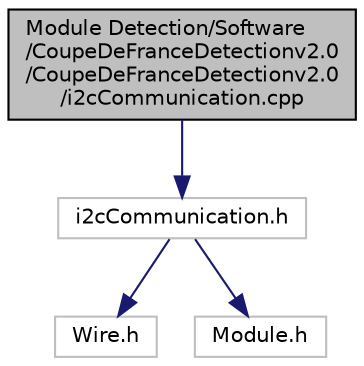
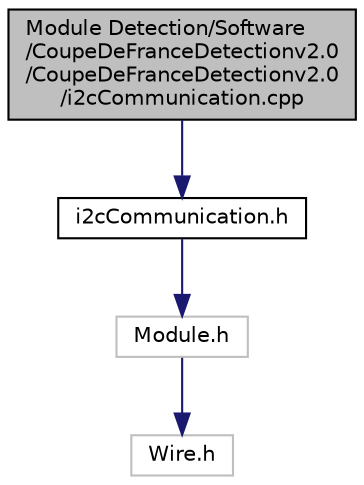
node "i2cCommunication.h": color grey75 -> black
edge "i2cCommunication.h" -> "Wire.h": now "Module.h" -> "Wire.h"
